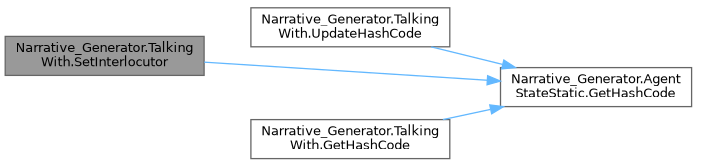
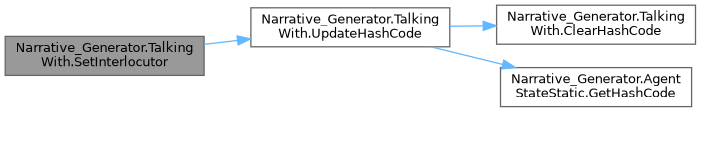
node "Narrative_Generator.Talking With.ClearHashCode": added
edge "Narrative_Generator.Talking With.SetInterlocutor" -> "Narrative_Generator.Agent StateStatic.GetHashCode": now "Narrative_Generator.Talking With.SetInterlocutor" -> "Narrative_Generator.Talking With.UpdateHashCode"
node "Narrative_Generator.Talking With.GetHashCode": removed
